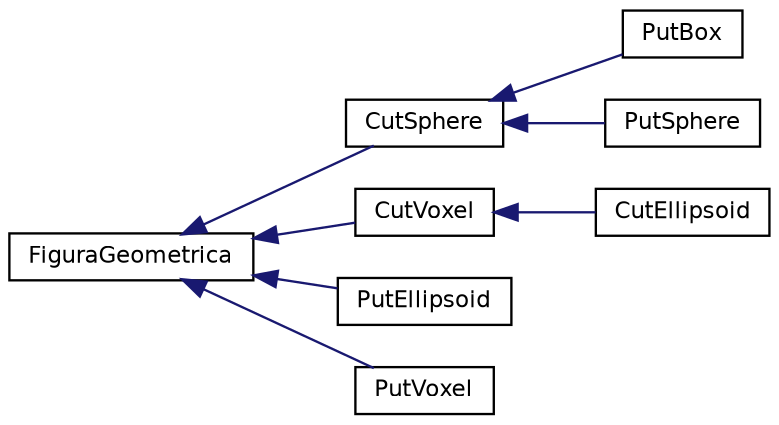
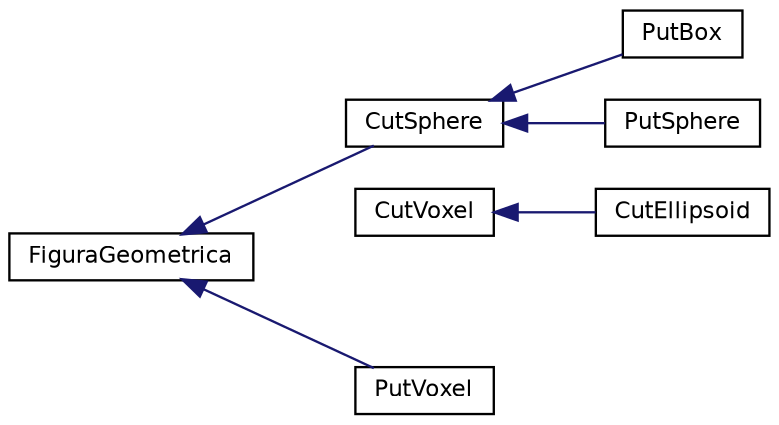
edge "CutVoxel" -> "FiguraGeometrica": removed
node "PutEllipsoid": removed
